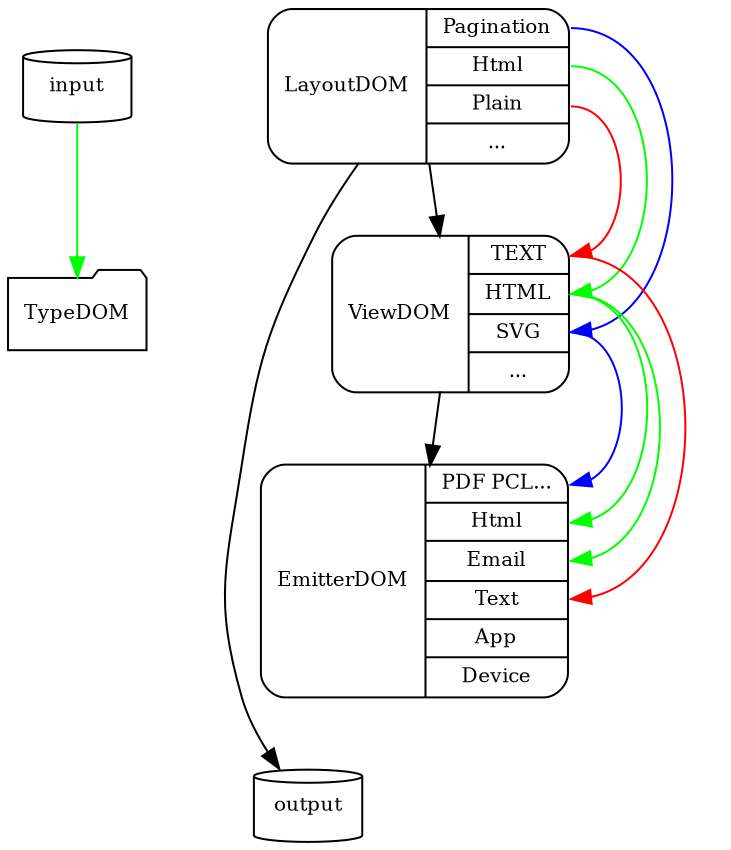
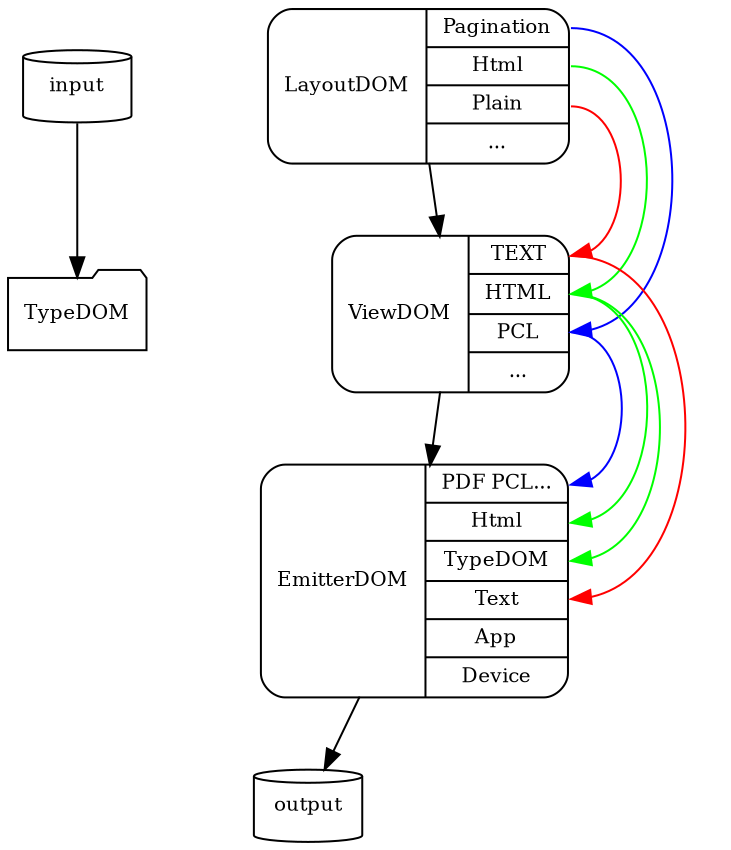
edge "input" -> "TypeDOM": color green -> black
node "ViewDOM": text "SVG" -> "PCL"
edge "LayoutDOM" -> "output": now "EmitterDOM" -> "output"
node "EmitterDOM": text "Email" -> "TypeDOM"
